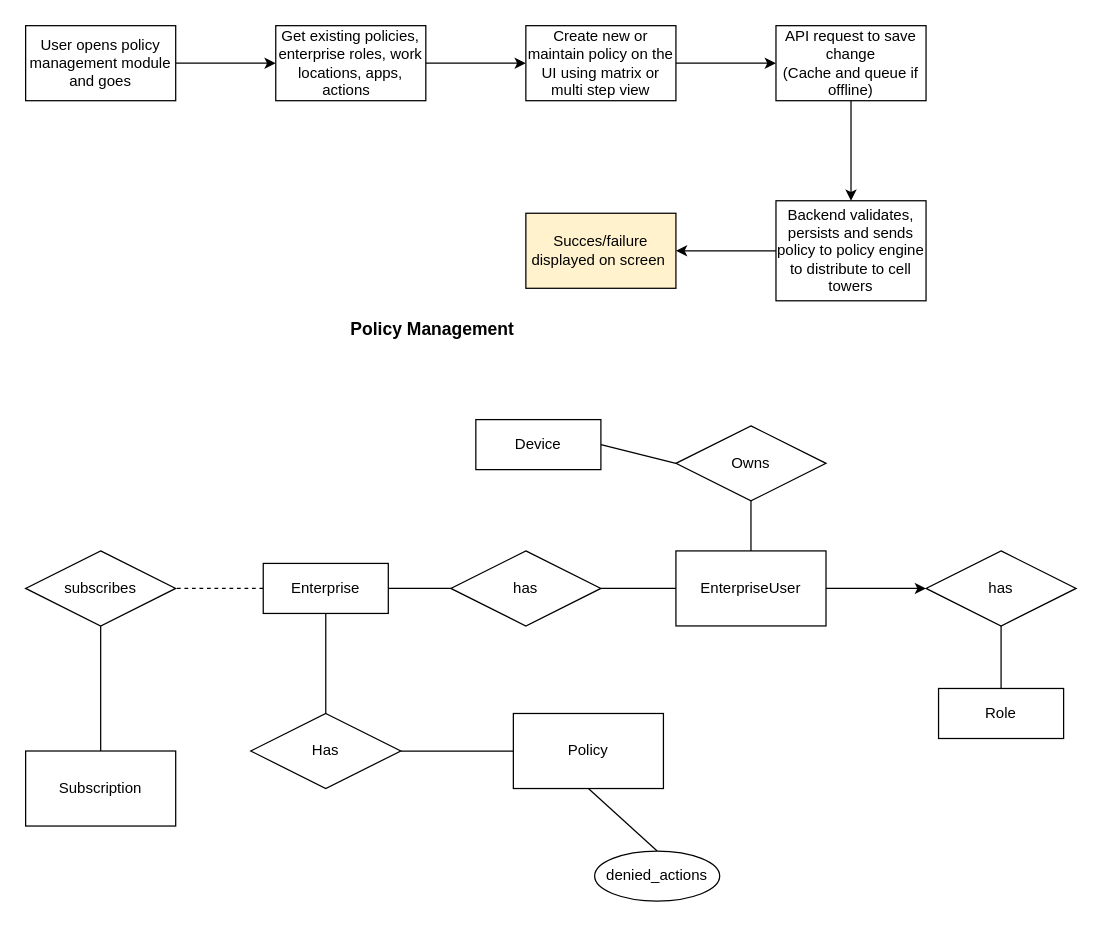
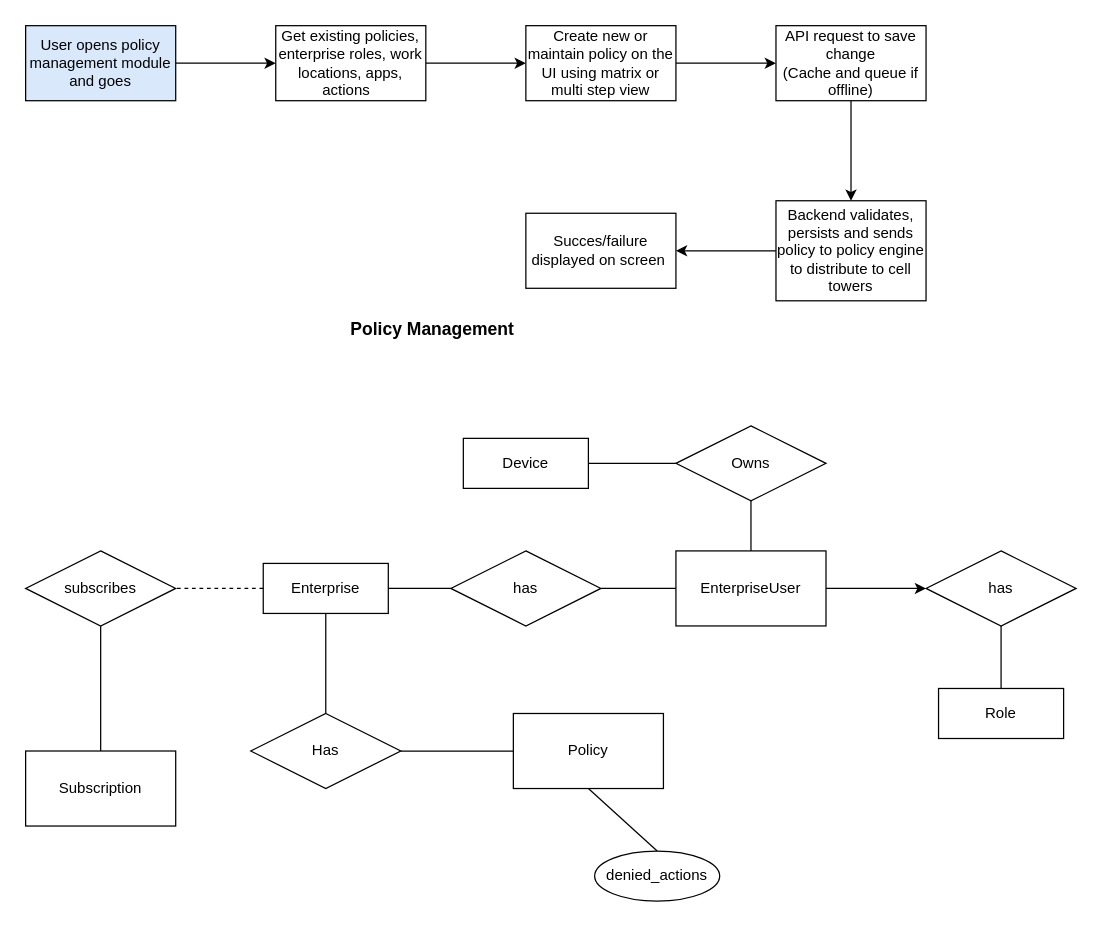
node "User opens policy management module and goes": fillcolor #ffffff -> #dae8fc
node "Succes/failure displayed on screen": fillcolor #fff2cc -> #ffffff
node "Device": moved (538, 444) -> (526, 463)
